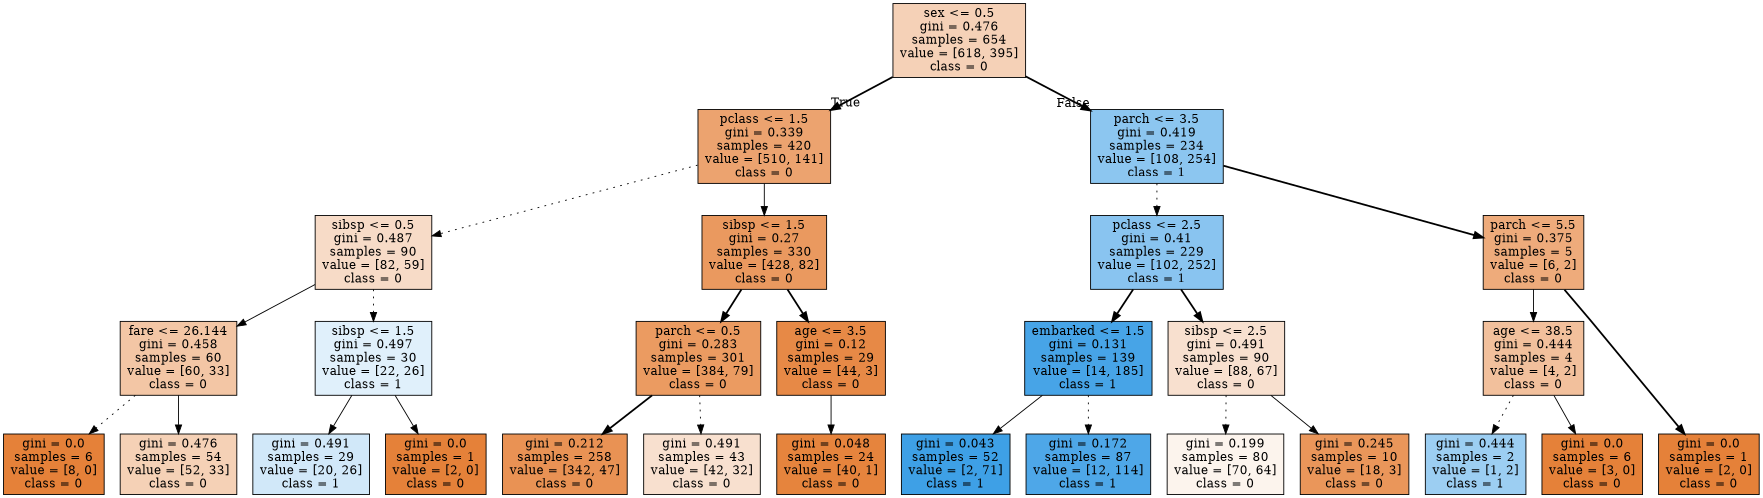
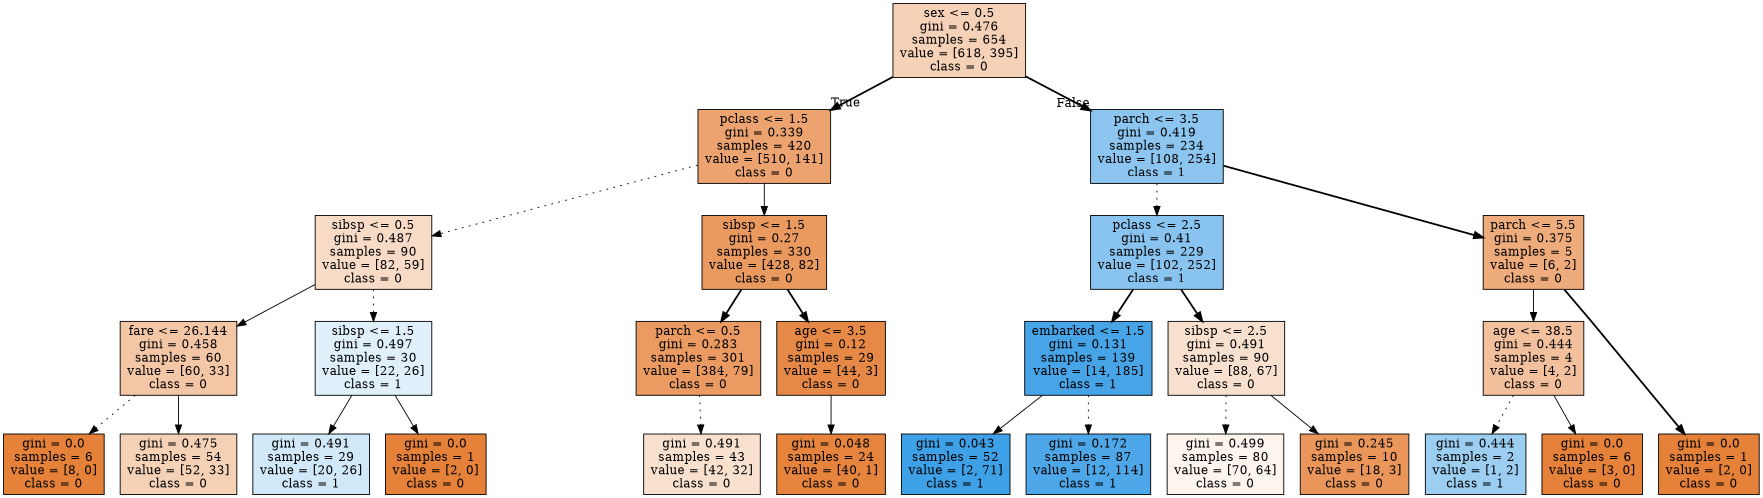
node "gini = 0.476 samples = 54 value = [52, 33] class = 0": label "gini = 0.476 samples = 54 value = [52, 33] class = 0" -> "gini = 0.475 samples = 54 value = [52, 33] class = 0"
node "gini = 0.212 samples = 258 value = [342, 47] class = 0": removed
node "gini = 0.199 samples = 80 value = [70, 64] class = 0": label "gini = 0.199 samples = 80 value = [70, 64] class = 0" -> "gini = 0.499 samples = 80 value = [70, 64] class = 0"
